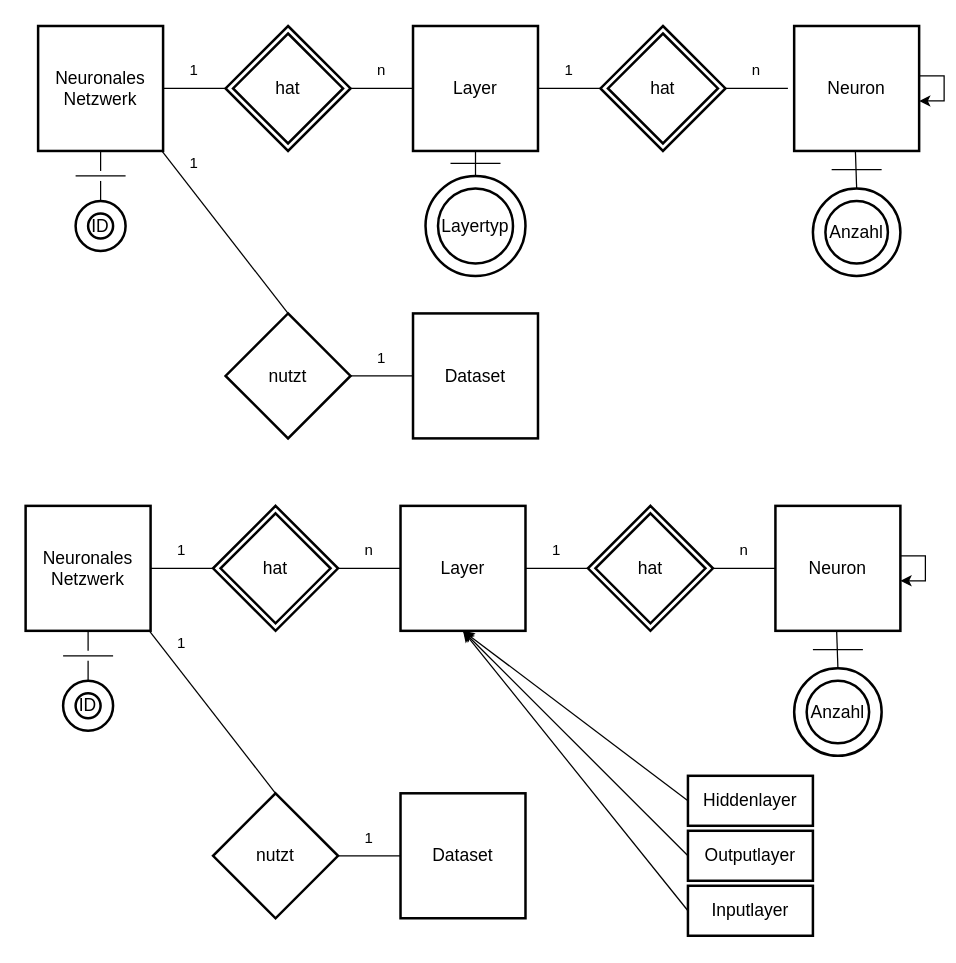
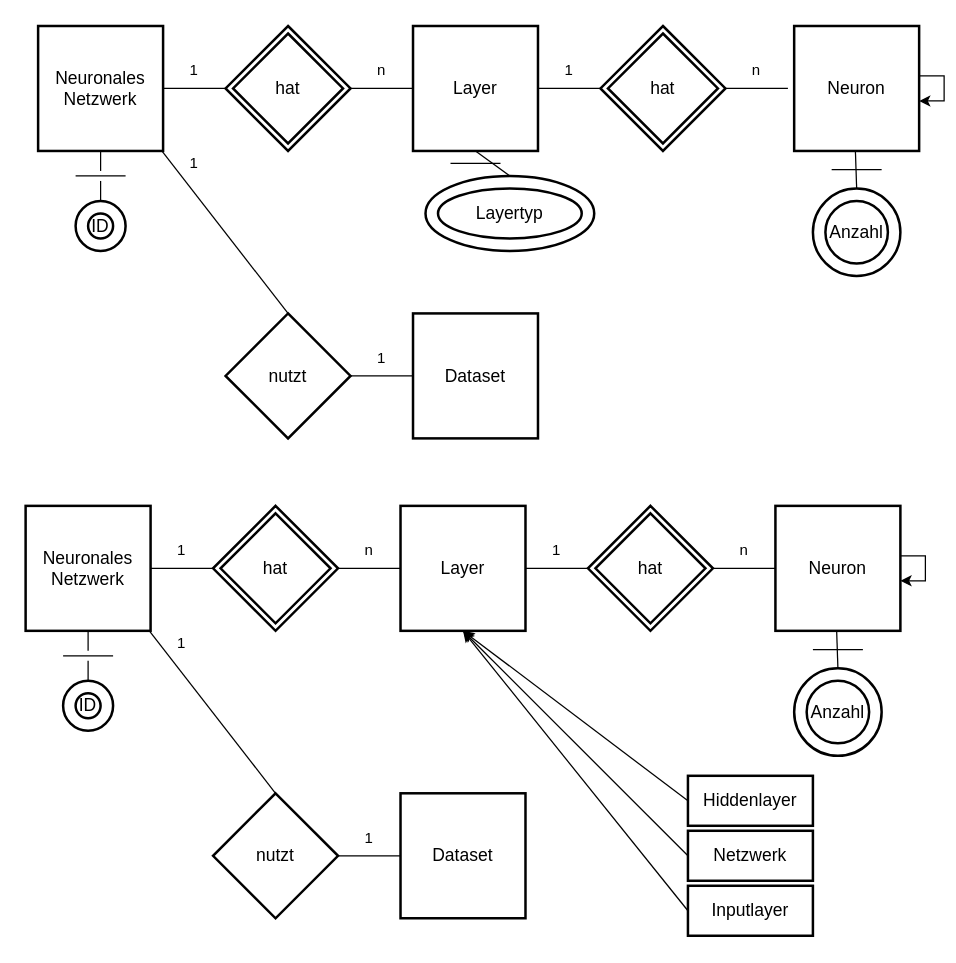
node "Layertyp": size 100x100 -> 169x75
node "Outputlayer": label "Outputlayer" -> "Netzwerk"
